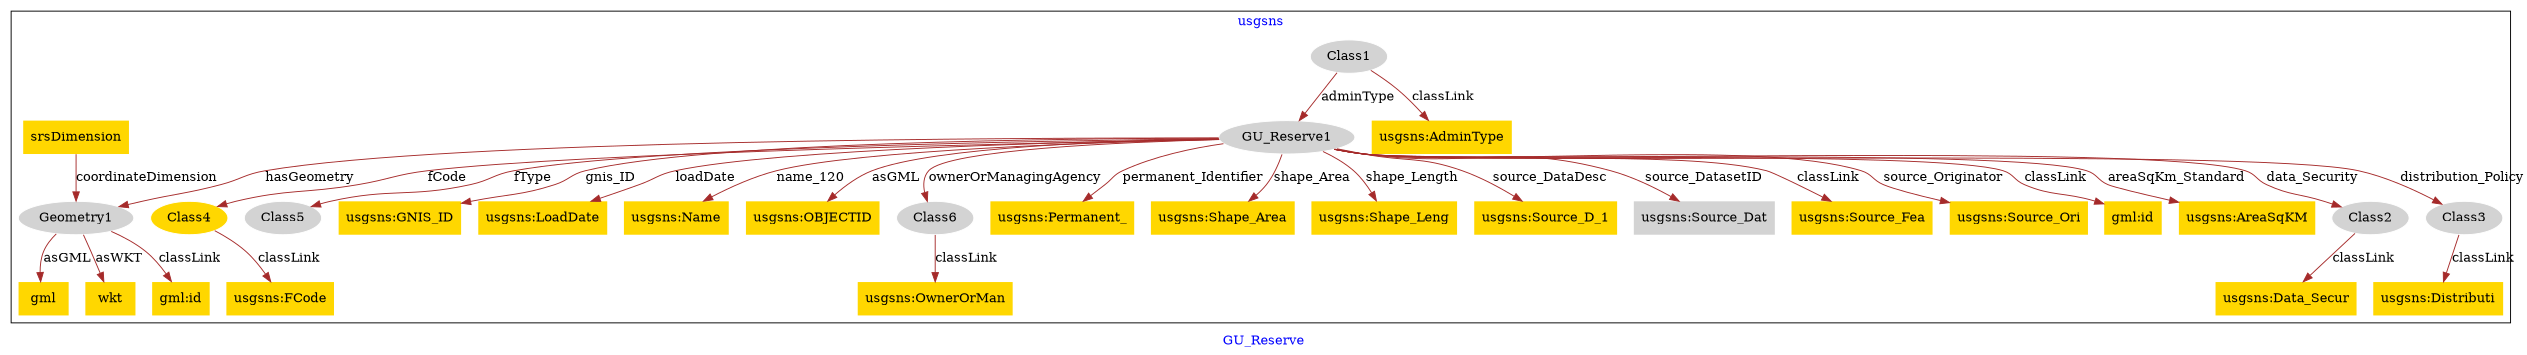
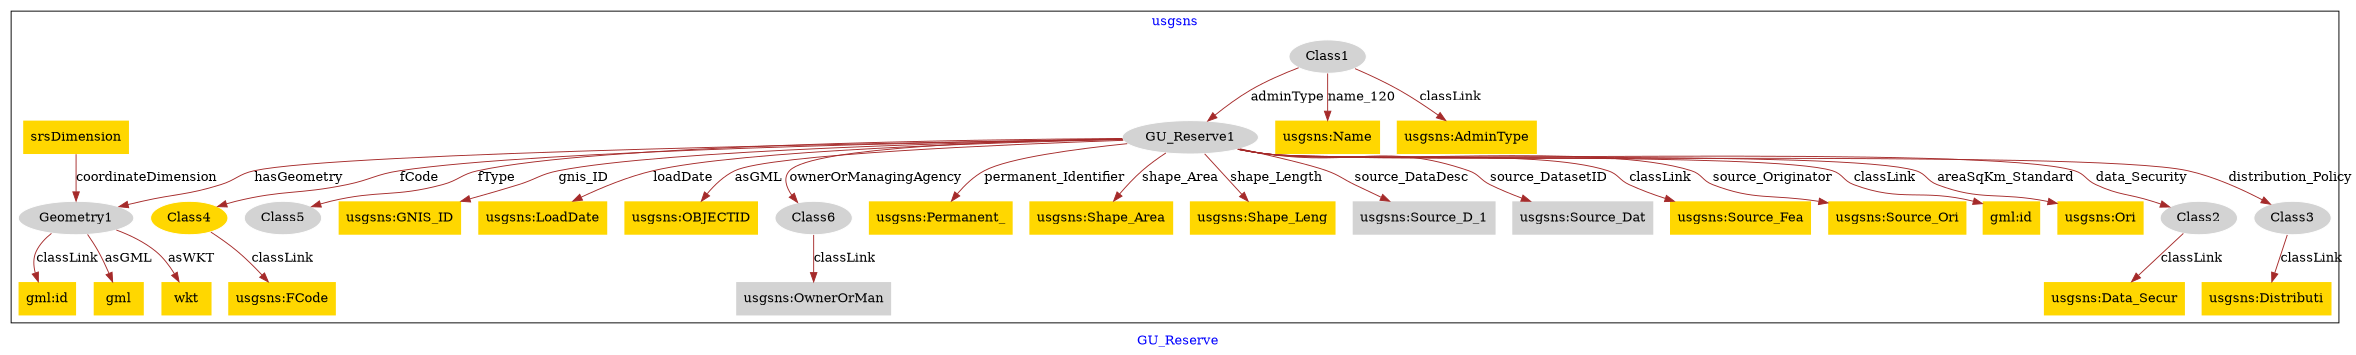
edge "GU_Reserve1" -> "usgsns:Name": now "Class1" -> "usgsns:Name"
node "usgsns:Source_D_1": fillcolor gold -> lightgray
node "usgsns:AreaSqKM": label "usgsns:AreaSqKM" -> "usgsns:Ori"
node "usgsns:OwnerOrMan": fillcolor gold -> lightgray
